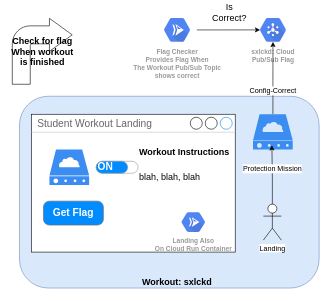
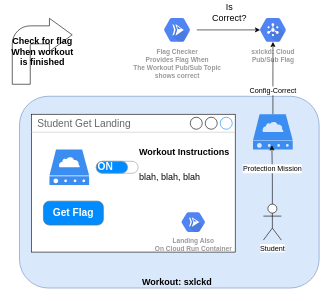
node "Student Workout Landing": label "Student Workout Landing" -> "Student Get Landing"
node "Landing": label "Landing" -> "Student"
